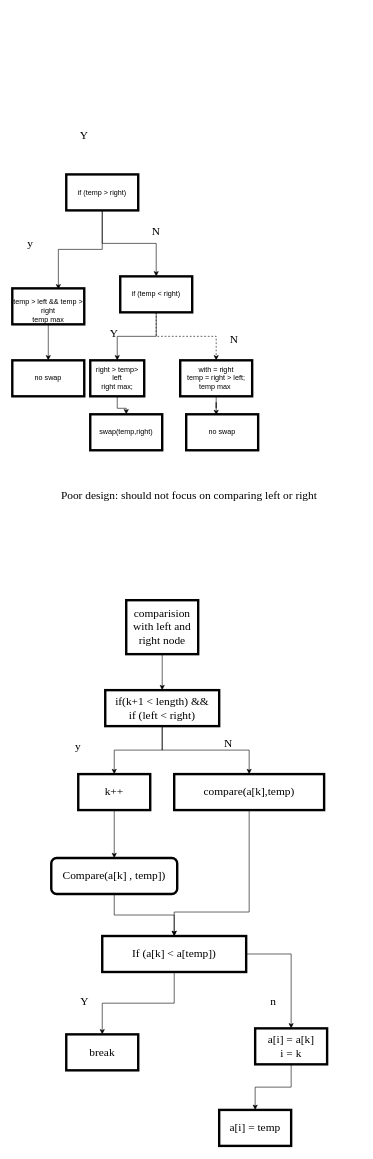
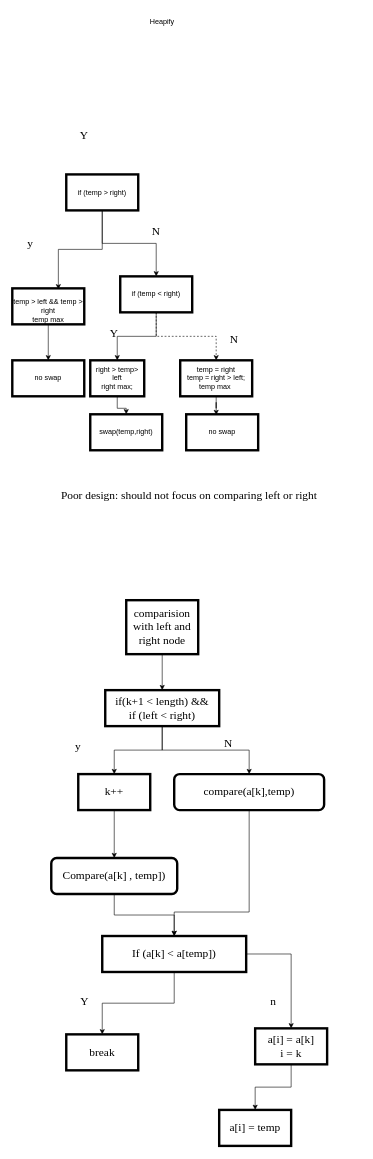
node "Heapify": added
node "with = right temp = right > left; temp max": label "with = right temp = right > left; temp max" -> "temp = right temp = right > left; temp max"
node "compare(a[k],temp)": shape rectangle -> rounded rectangle
